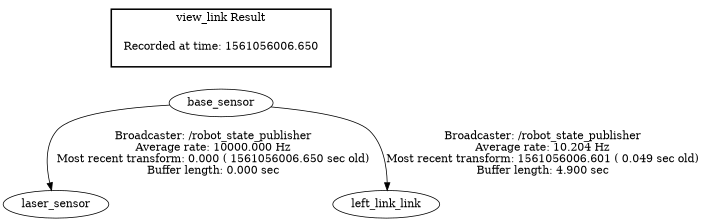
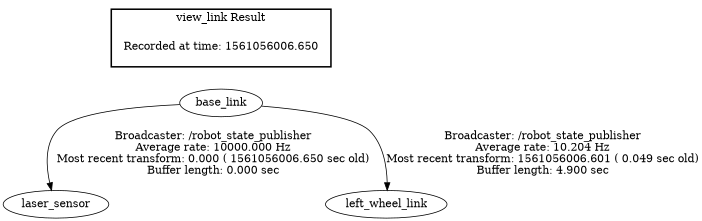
node "base_sensor": label "base_sensor" -> "base_link"
node "left_link_link": label "left_link_link" -> "left_wheel_link"
